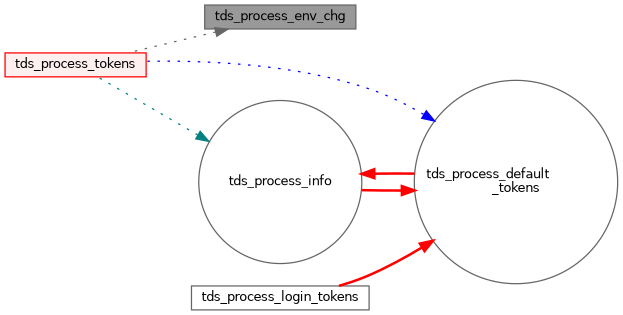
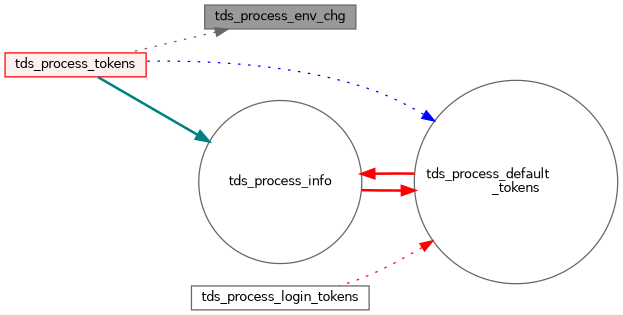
edge "tds_process_tokens" -> "tds_process_info": style dotted -> bold
edge "tds_process_login_tokens" -> "tds_process_default _tokens": style bold -> dotted
